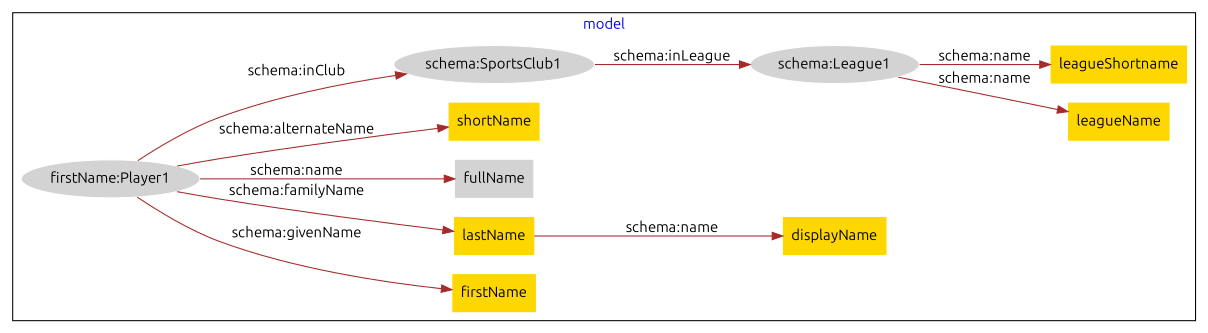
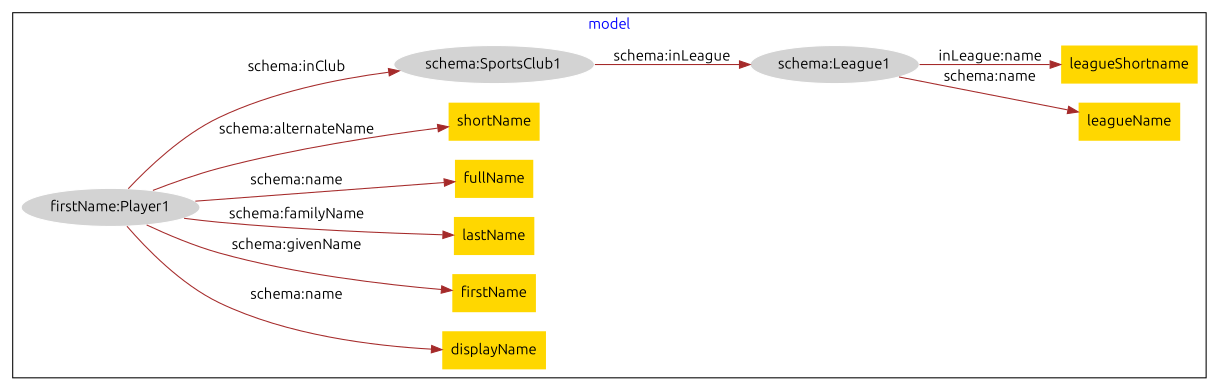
edge "schema:League1" -> "leagueShortname": label "schema:name" -> "inLeague:name"
node "fullName": fillcolor lightgray -> gold
edge "lastName" -> "displayName": now "firstName:Player1" -> "displayName"
